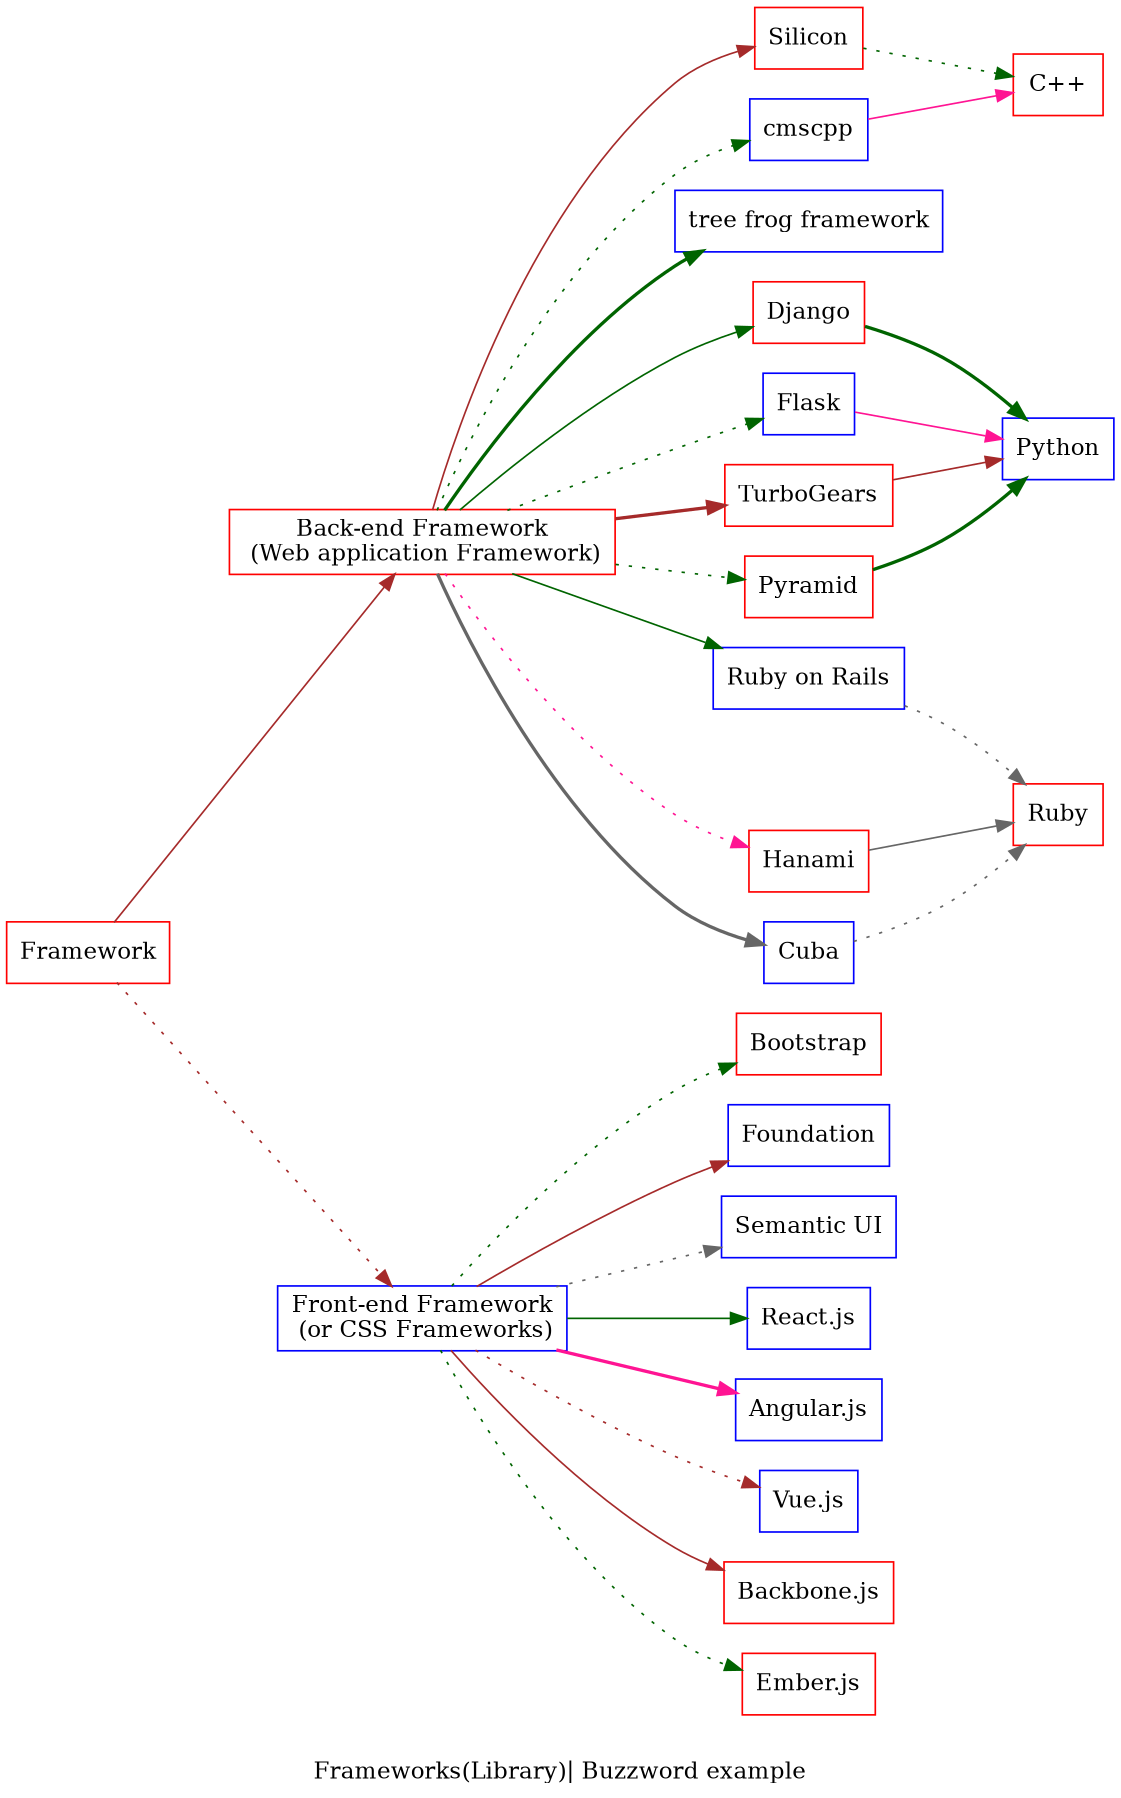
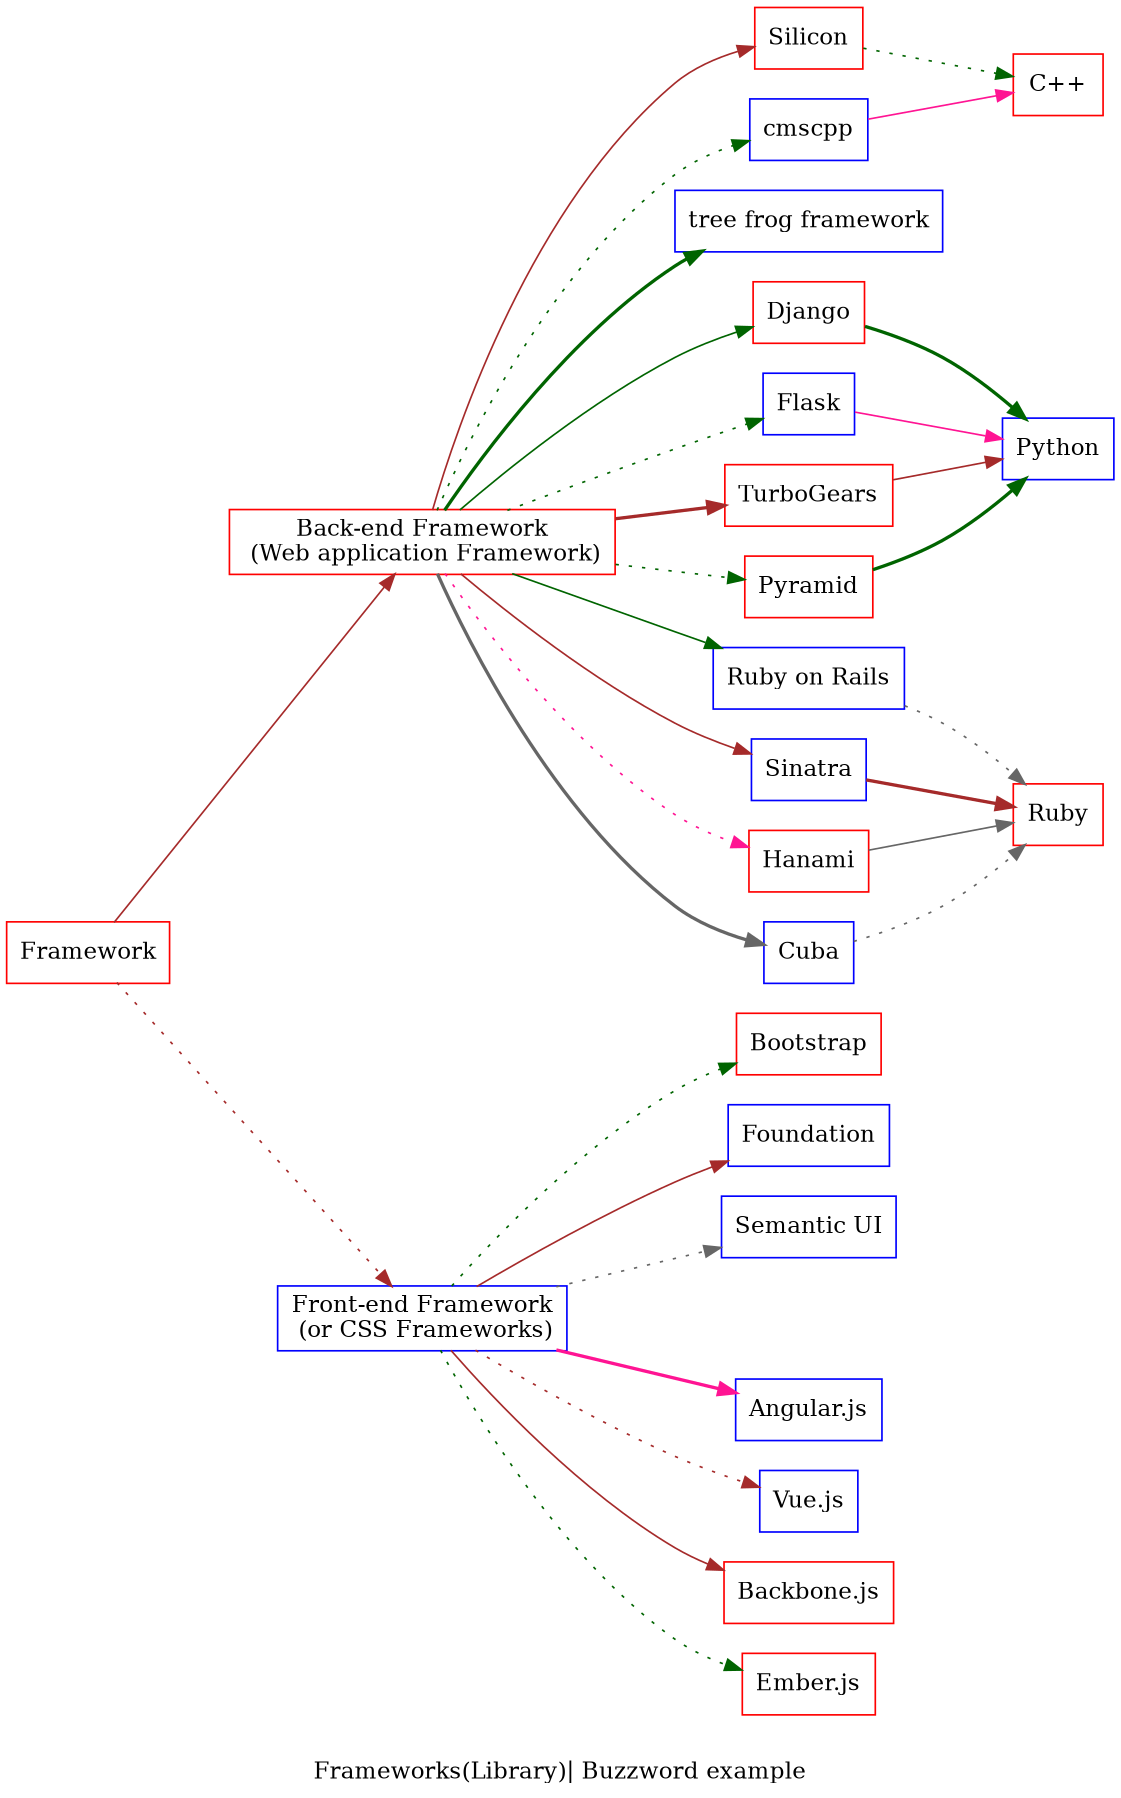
node "Sinatra": added
node "React.js": removed
